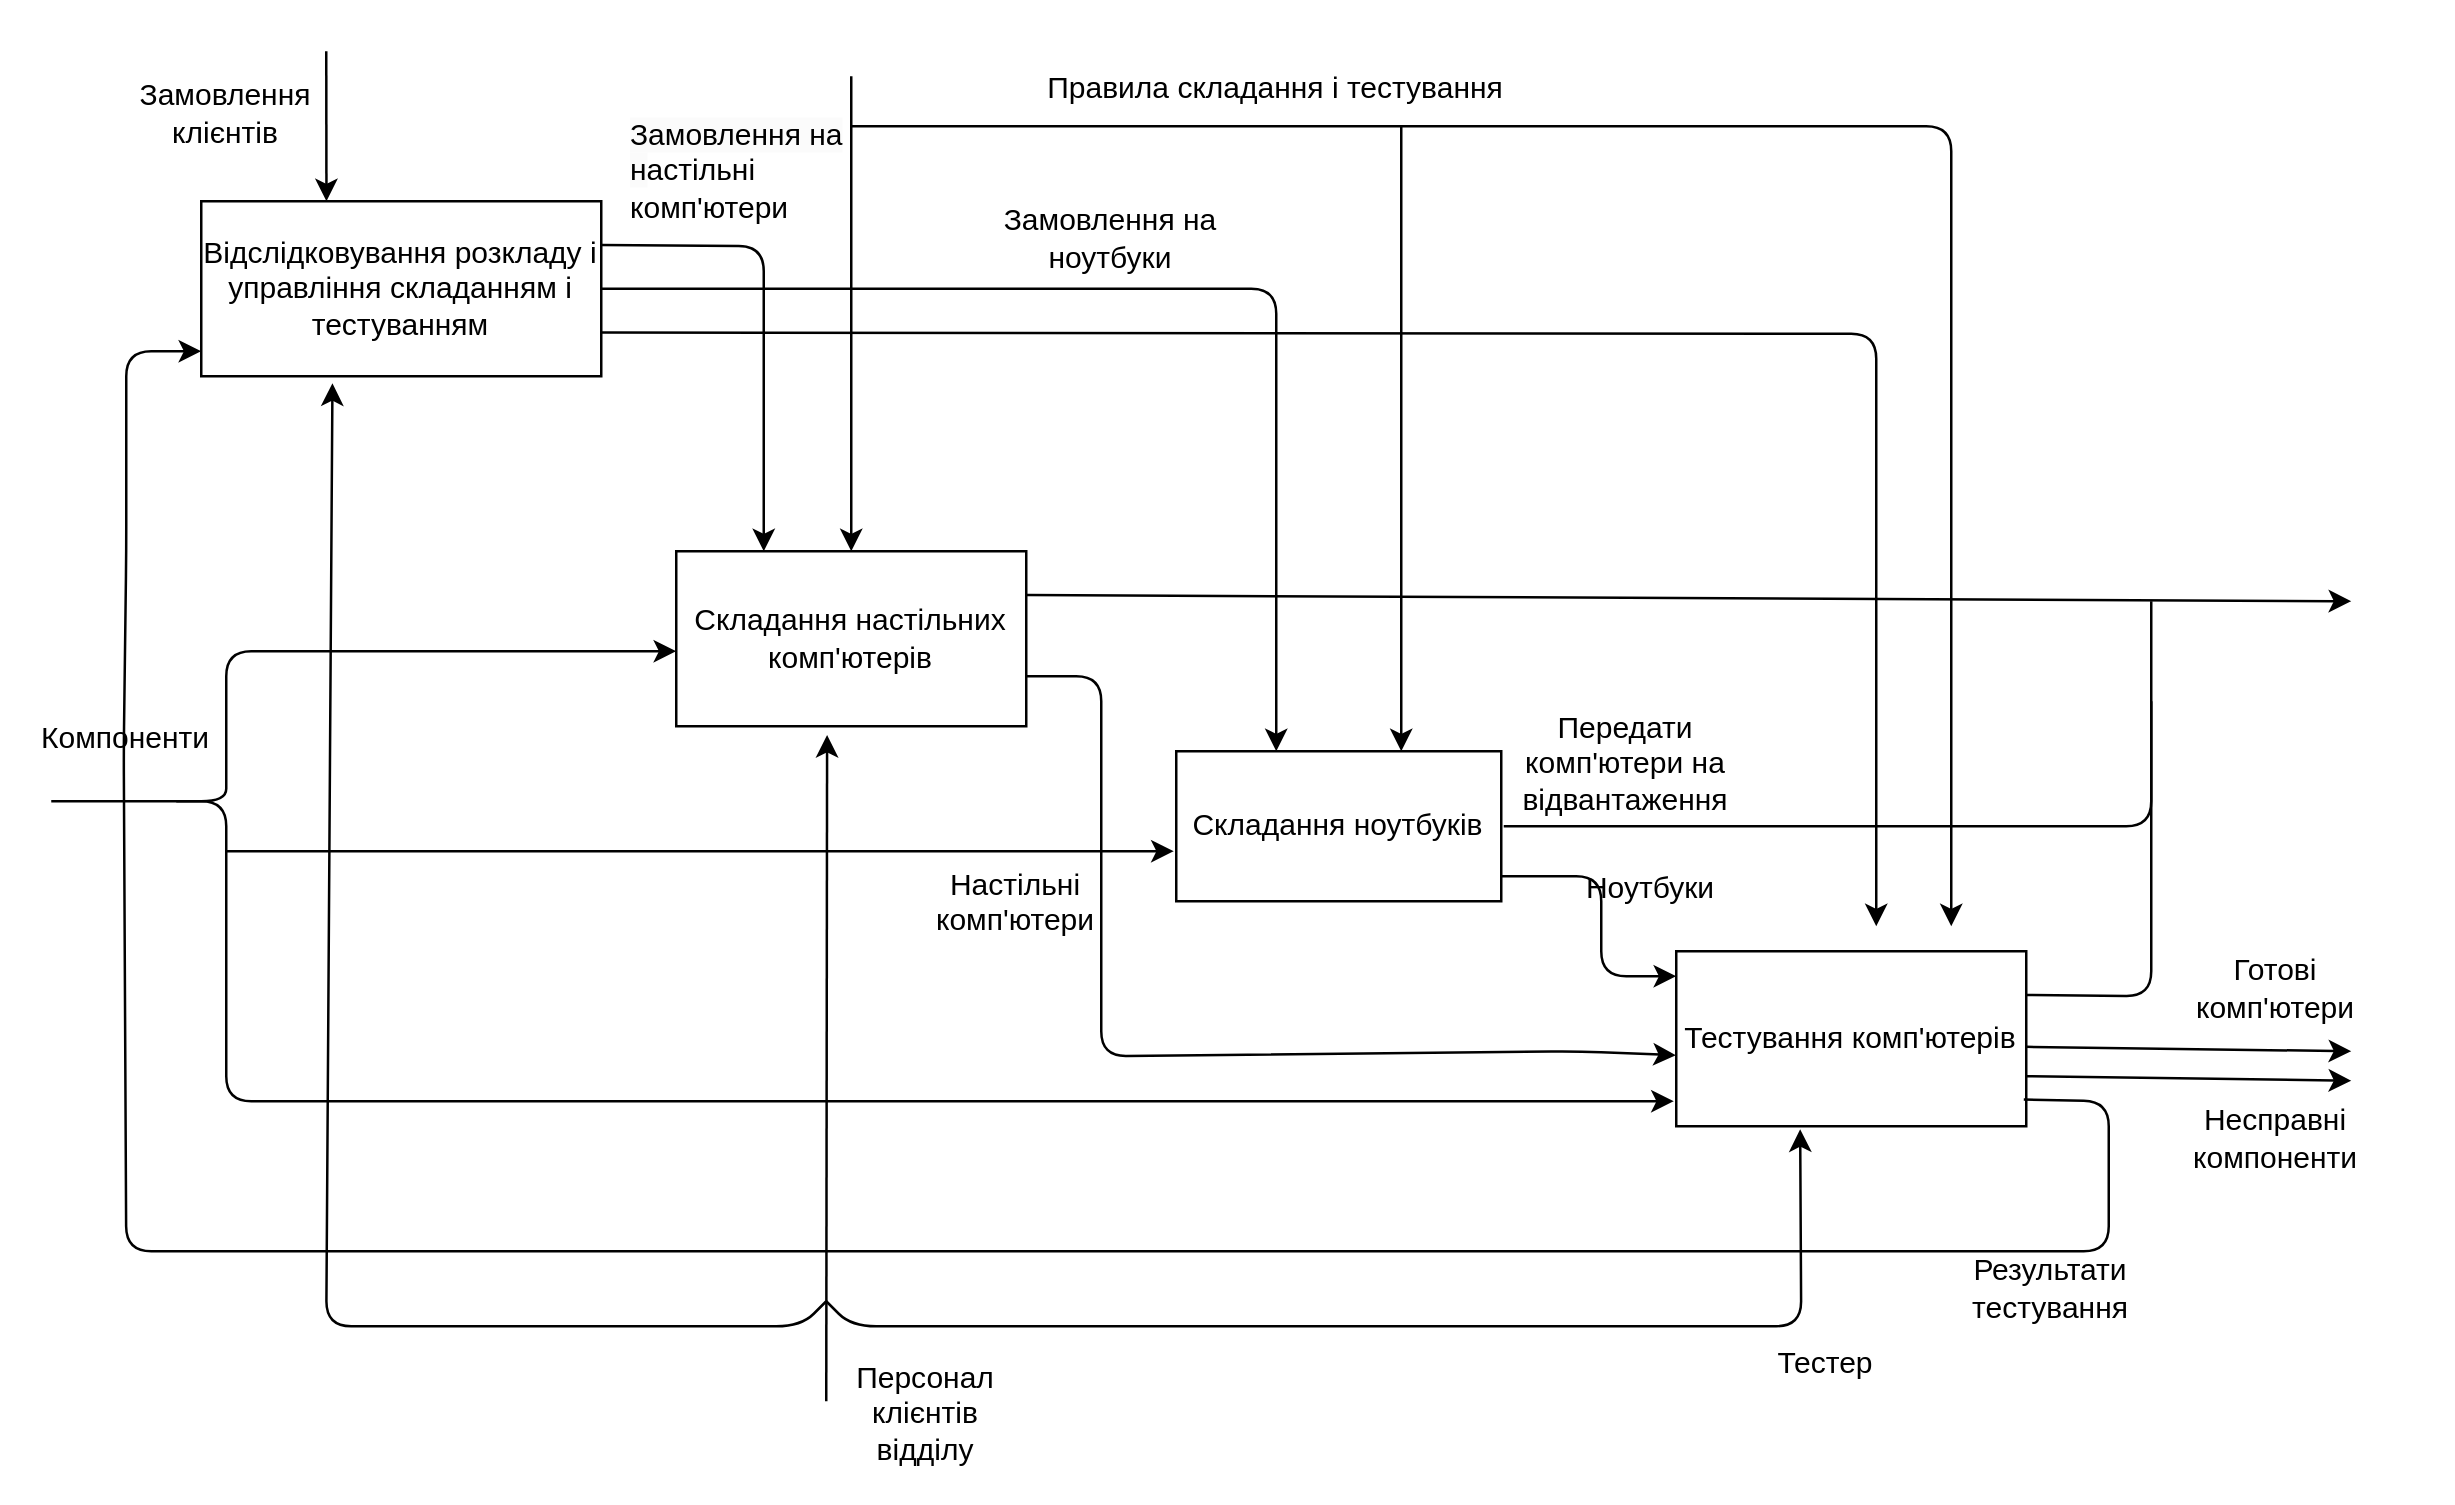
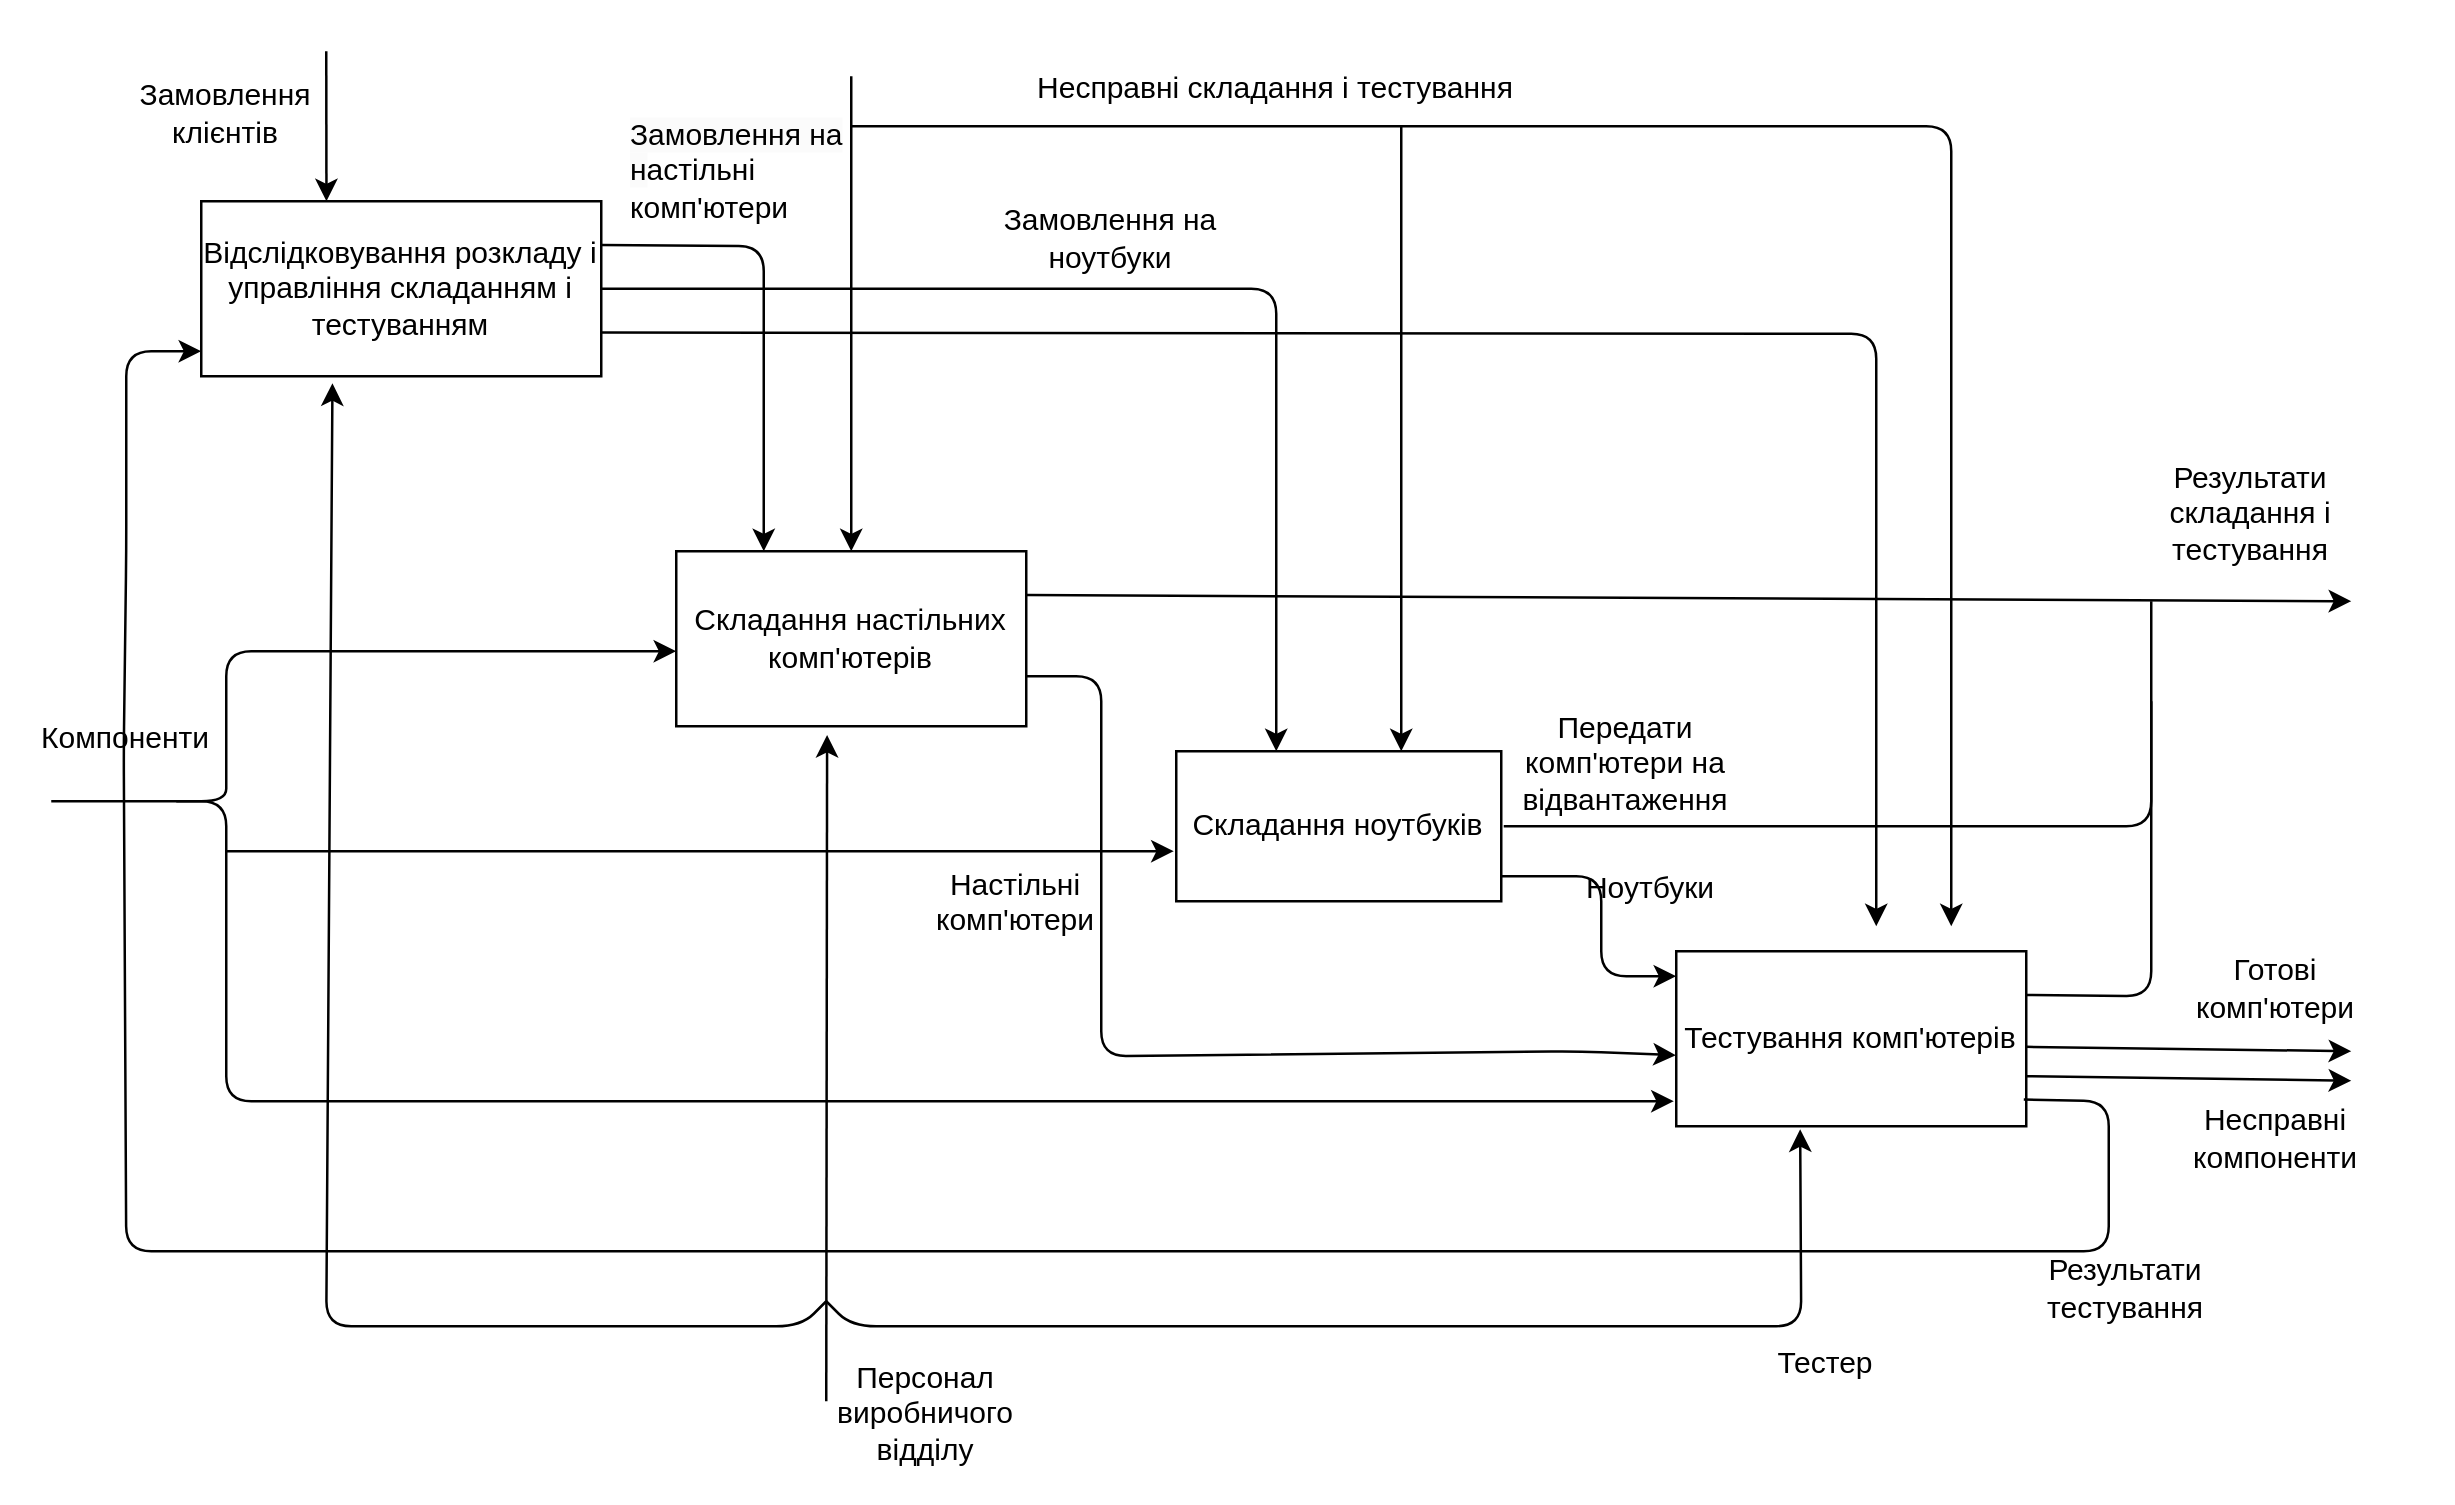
node "Правила складання і тестування": label "Правила складання і тестування" -> "Несправні складання і тестування"
node "Результати складання і тестування": added
node "Результати тестування": moved (2051, 1289) -> (2126, 1289)
node "Персонал клієнтів відділу": label "Персонал клієнтів відділу" -> "Персонал виробничого відділу"
